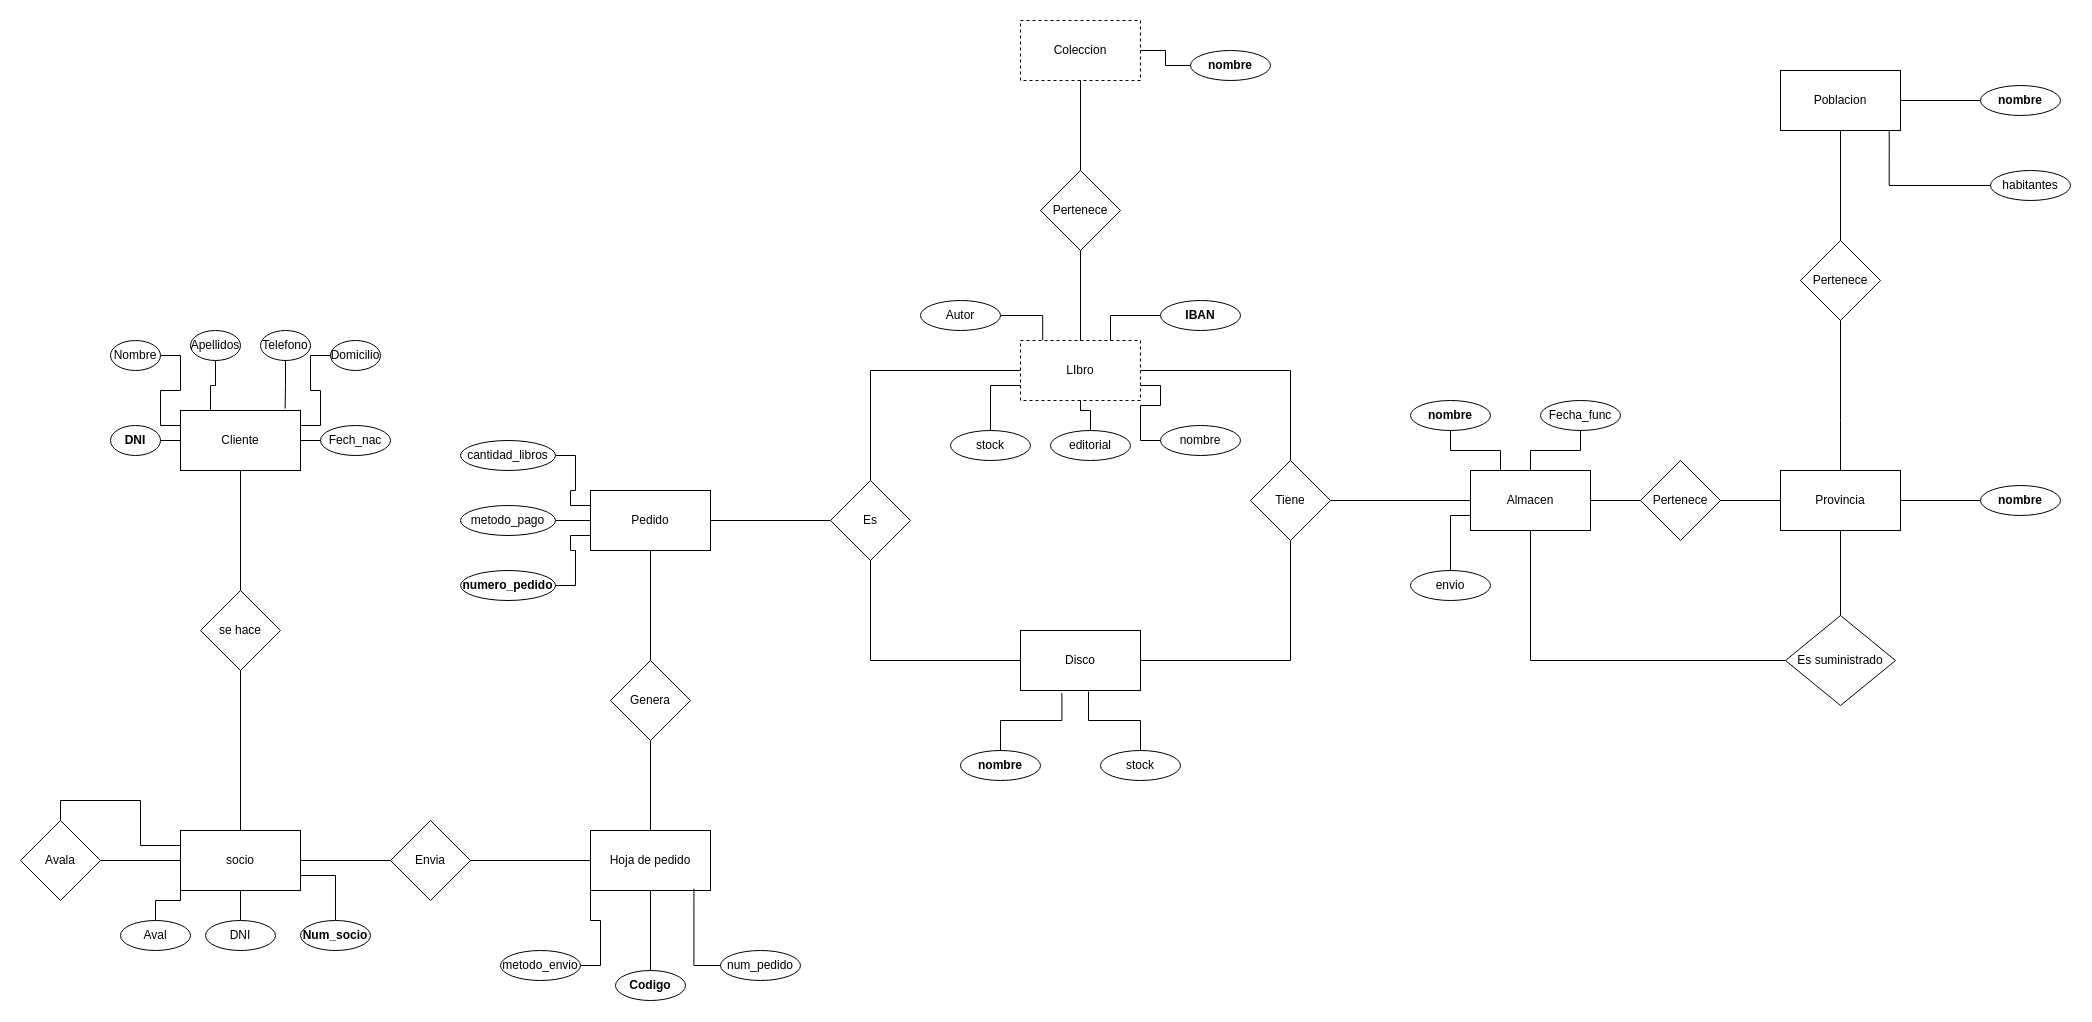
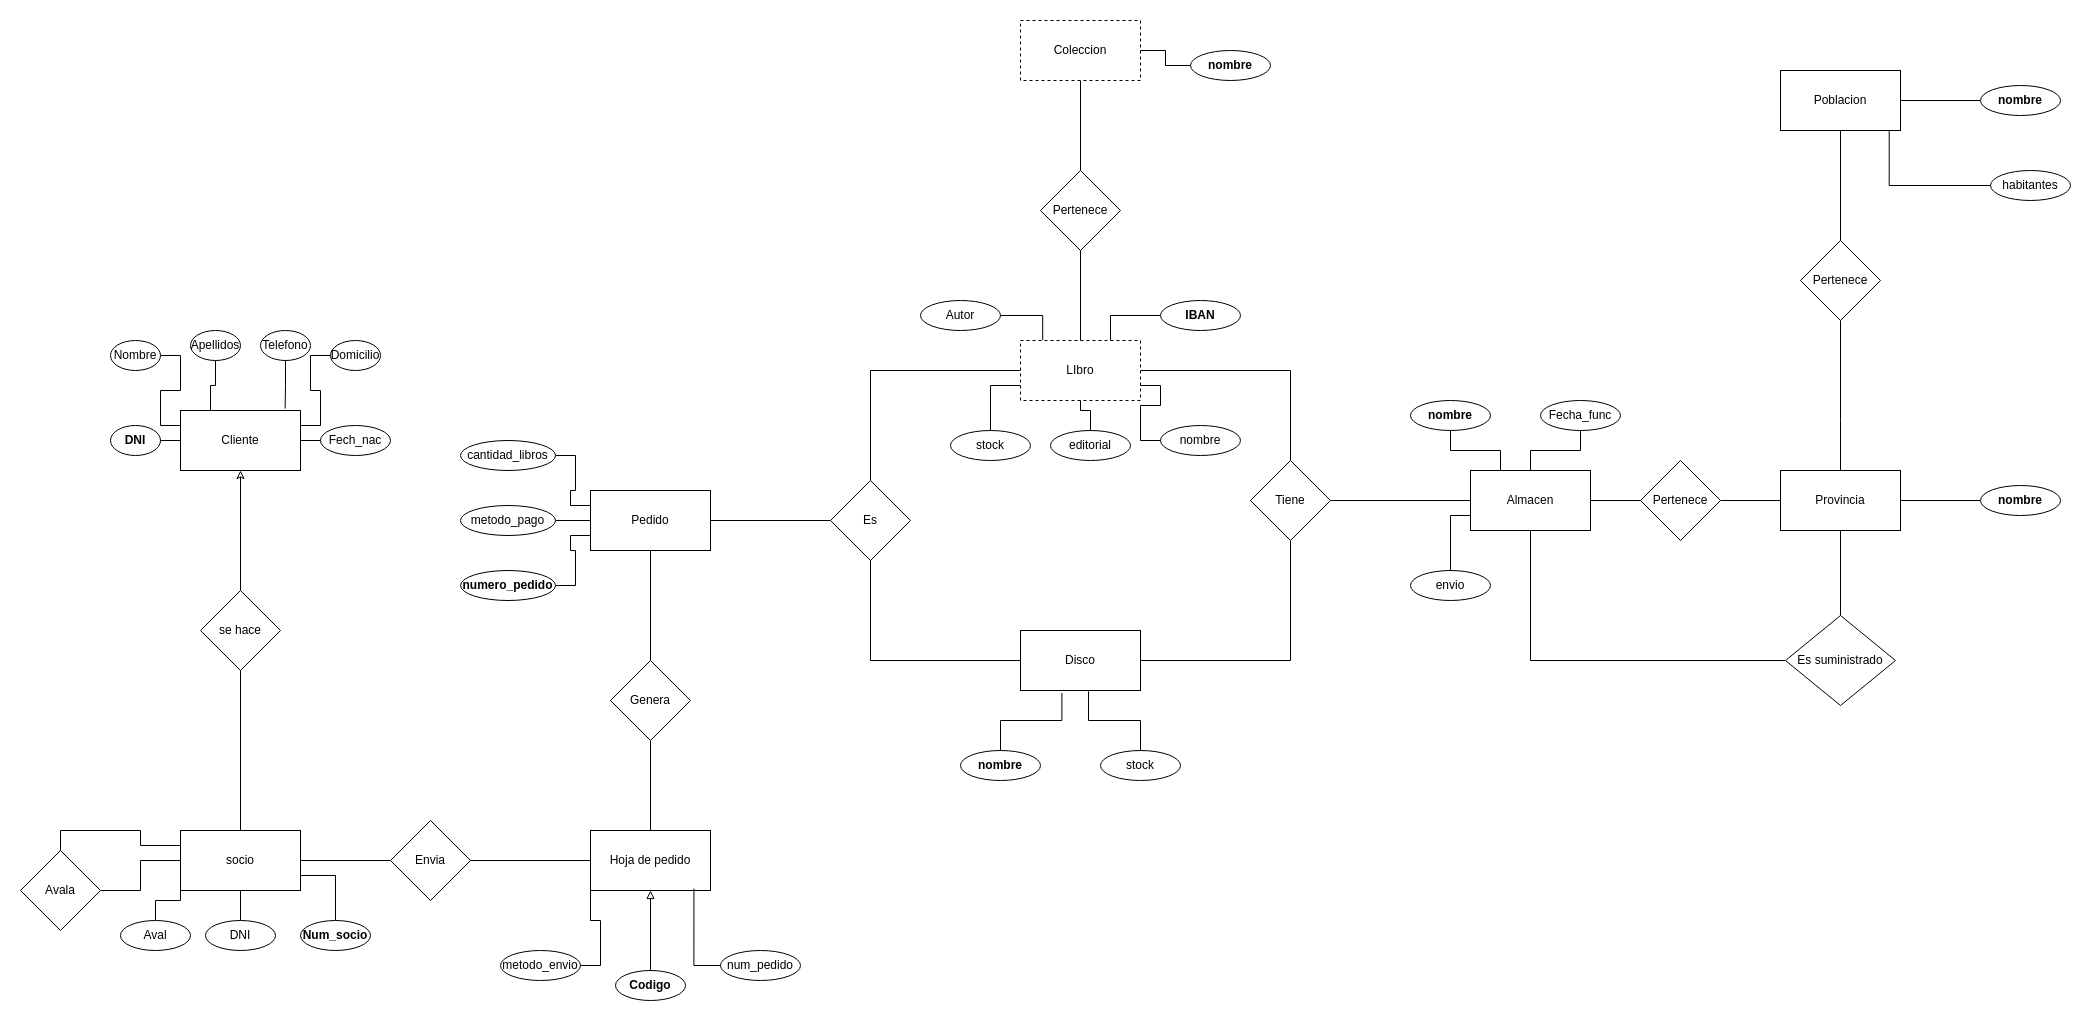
edge "Cliente" -- "se hace": arrowhead none -> classic
node "Avala": moved (61, 861) -> (61, 891)
edge "Hoja de pedido" -- "Codigo": arrowhead none -> block
